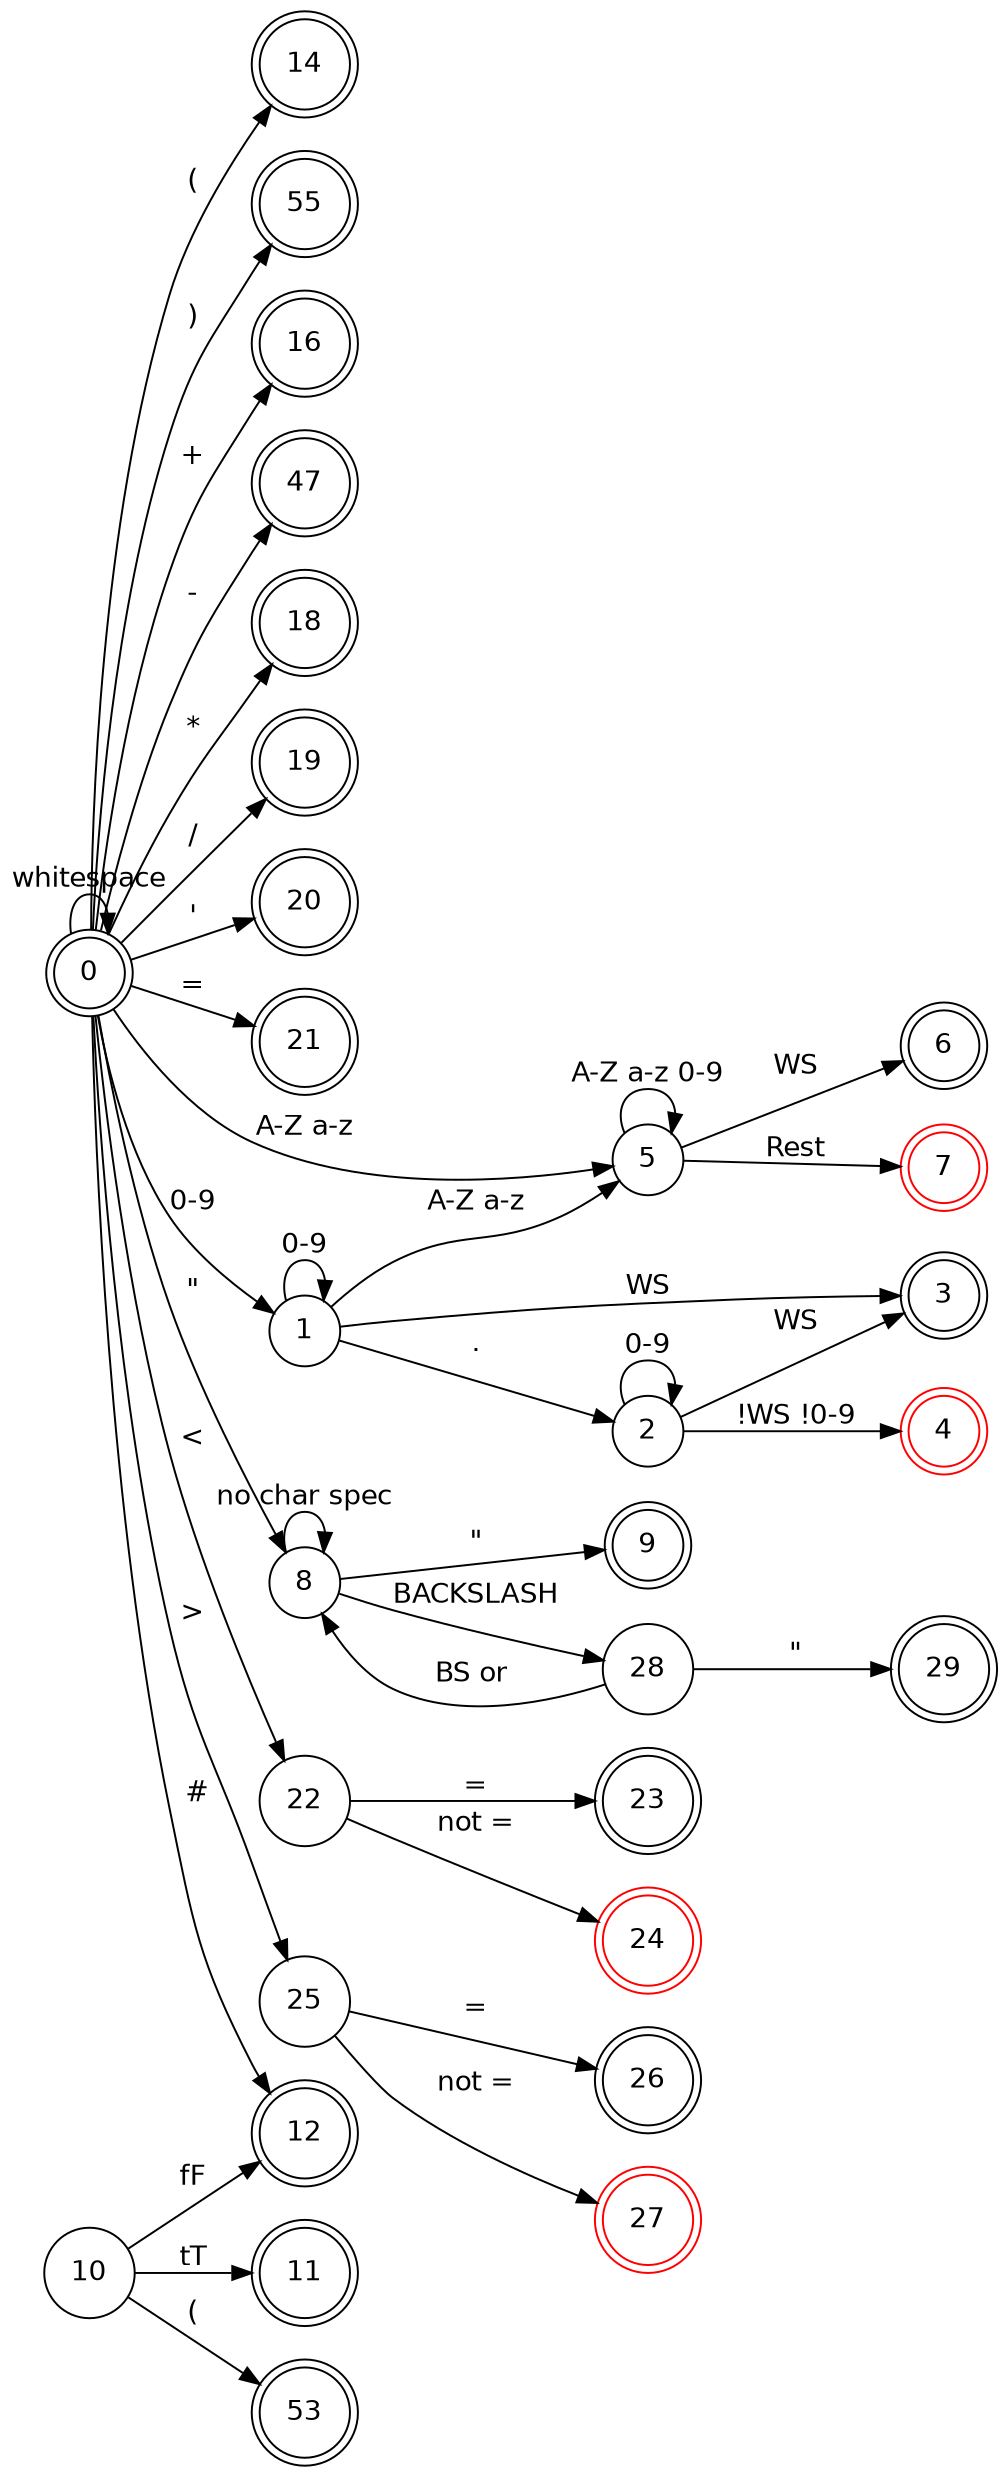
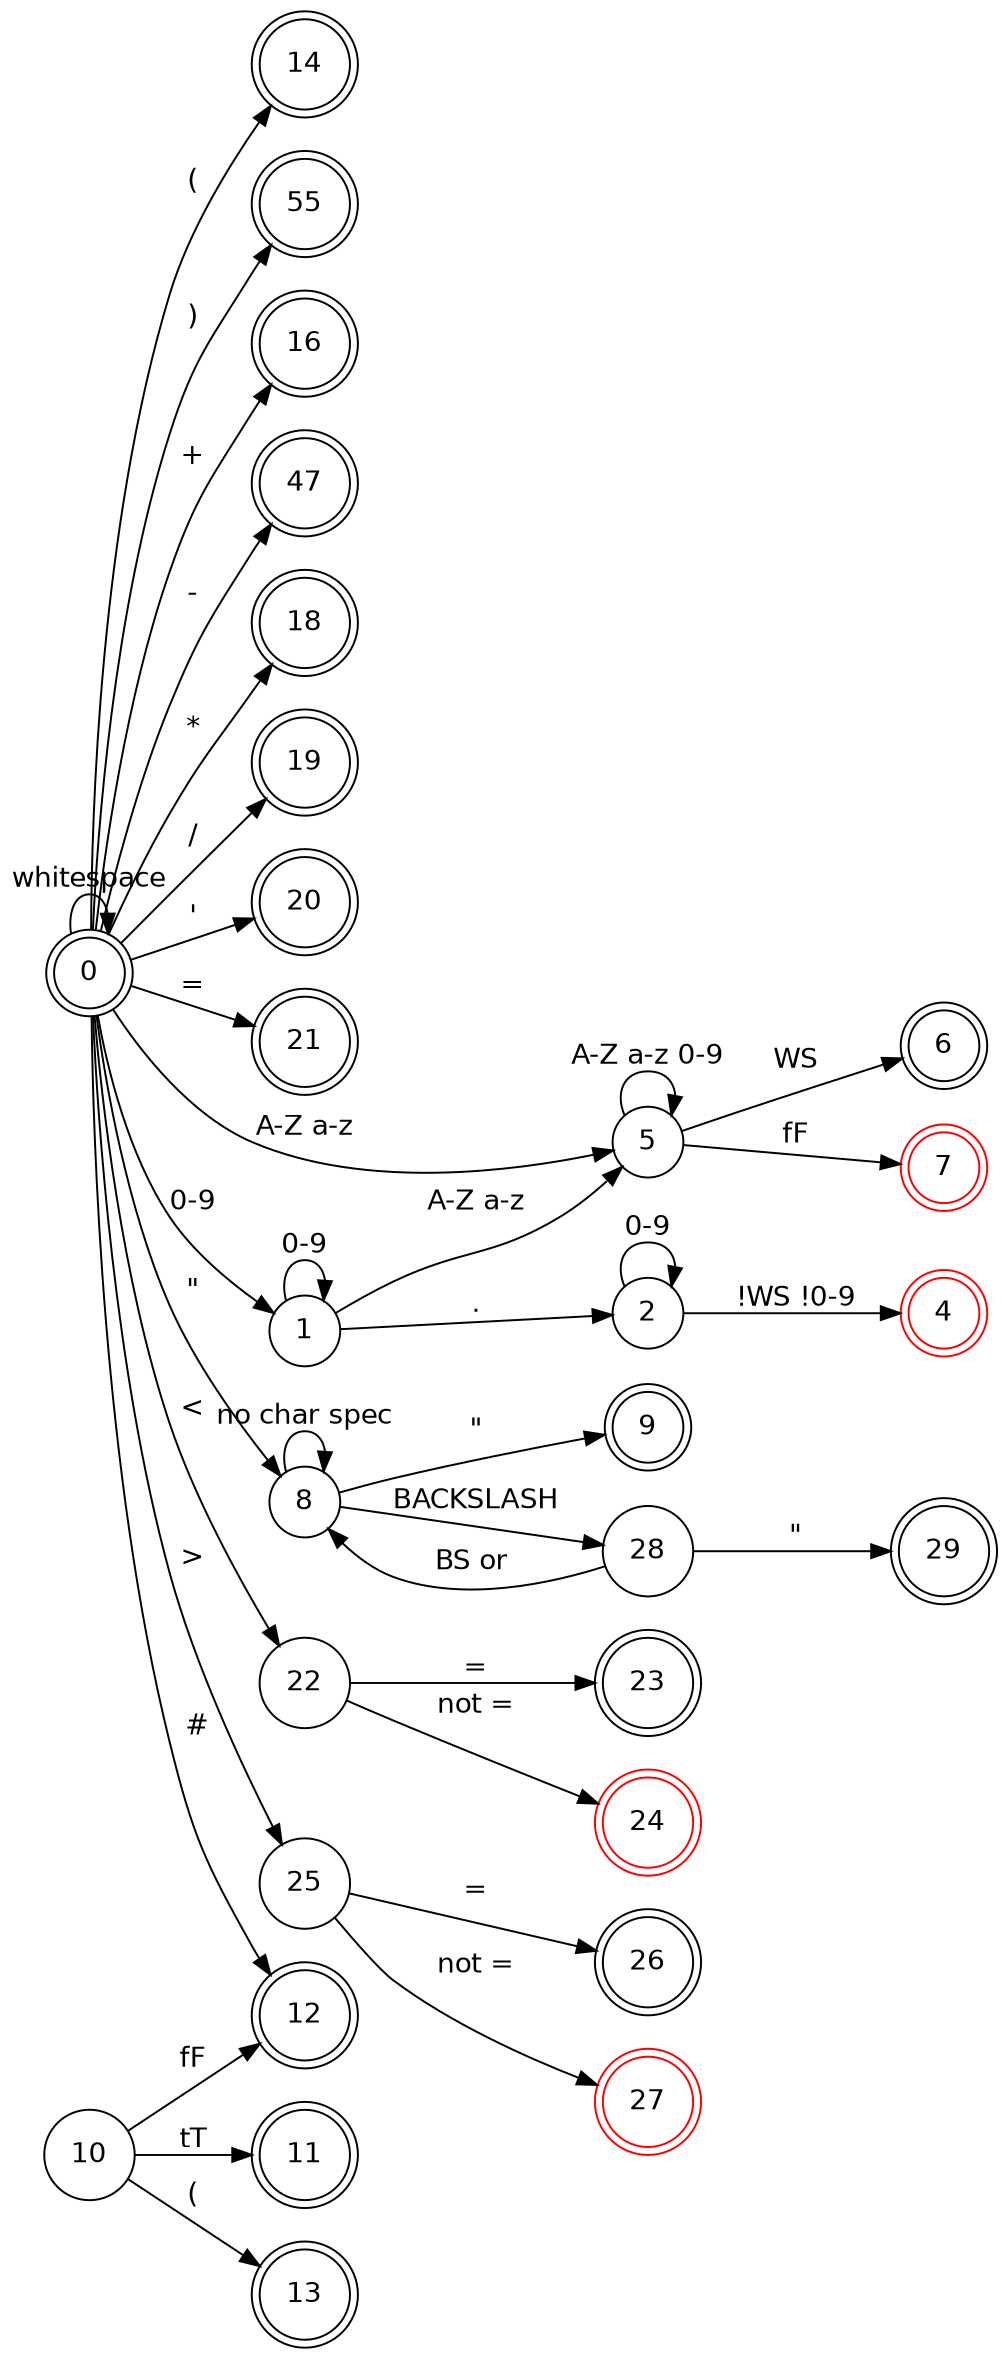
edge "5" -> "7": label "Rest" -> "fF"
node "3": removed
node "53": label "53" -> "13"
